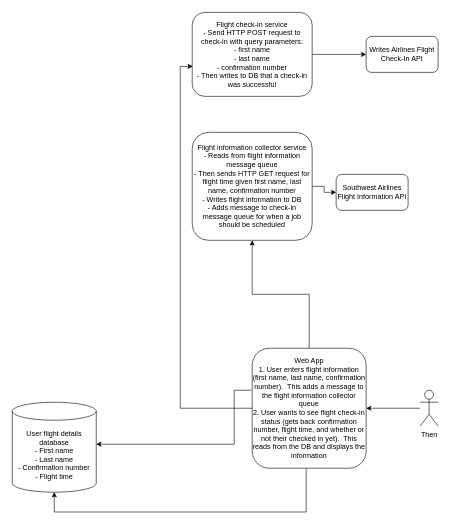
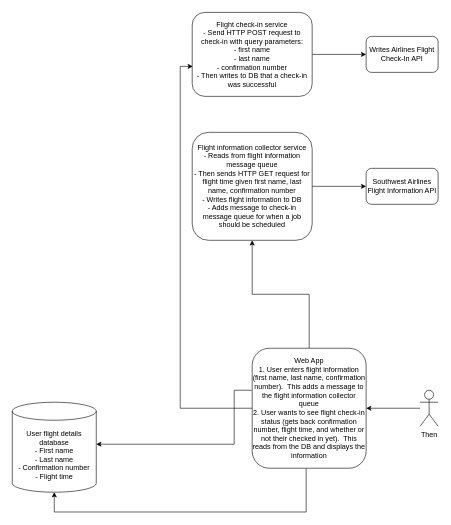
node "Southwest Airlines Flight Information API": moved (372, 192) -> (402, 186)
